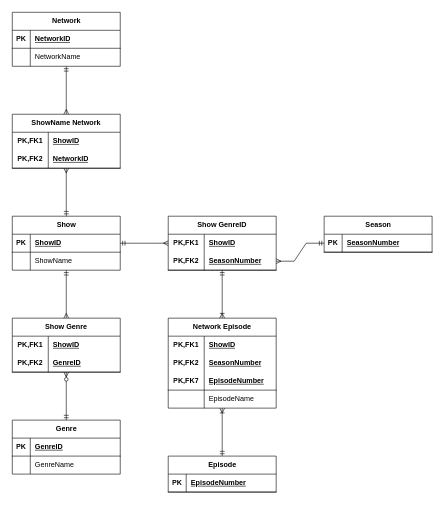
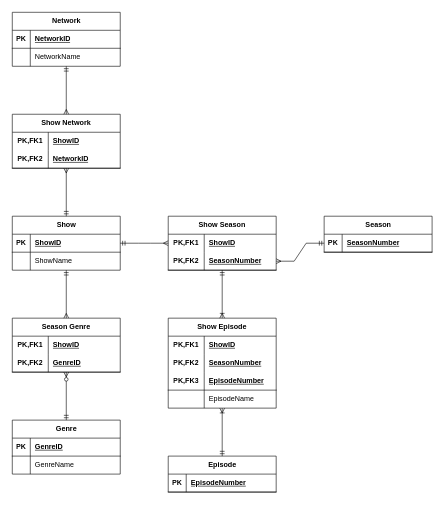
node "ShowName Network": label "ShowName Network" -> "Show Network"
node "Show GenreID": label "Show GenreID" -> "Show Season"
node "Show Genre": label "Show Genre" -> "Season Genre"
node "Network Episode": label "Network Episode" -> "Show Episode"
node "PK,FK7": label "PK,FK7" -> "PK,FK3"
